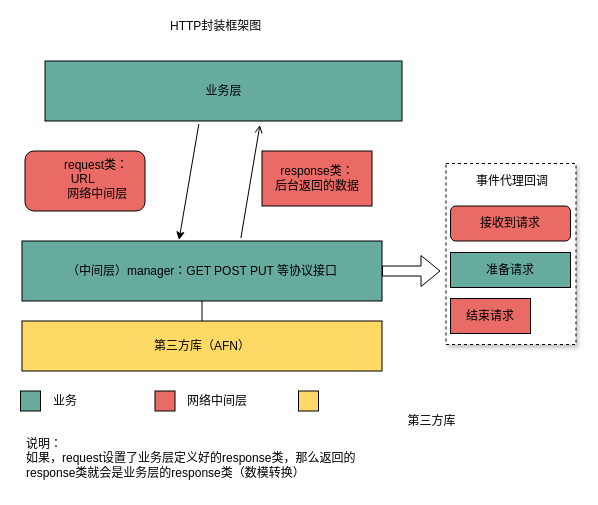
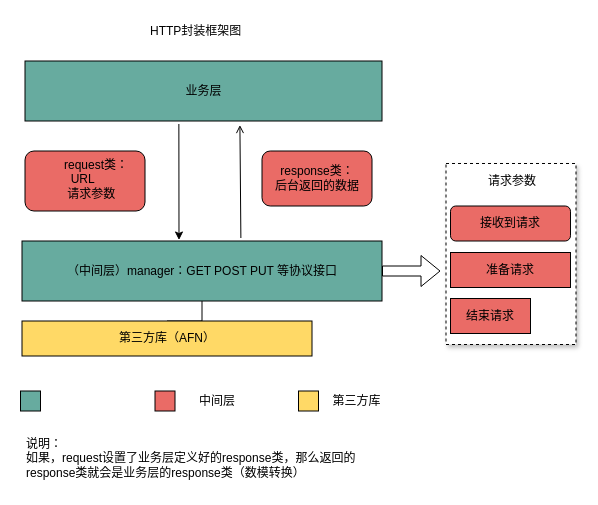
node "HTTP封装框架图": moved (224, 26) -> (204, 31)
node "业务层": moved (224, 91) -> (204, 91)
node "response类： 后台返回的数据": shape rectangle -> rounded rectangle
node "request类： URL 网络中间层": label "request类： URL 网络中间层" -> "request类： URL 请求参数"
node "事件代理回调": label "事件代理回调" -> "请求参数"
node "准备请求": fillcolor #67ab9f -> #ea6b66
node "第三方库（AFN）": size 360x50 -> 290x35
node "业务": removed
node "网络中间层": label "网络中间层" -> "中间层"
node "第三方库": moved (432, 421) -> (357, 401)
